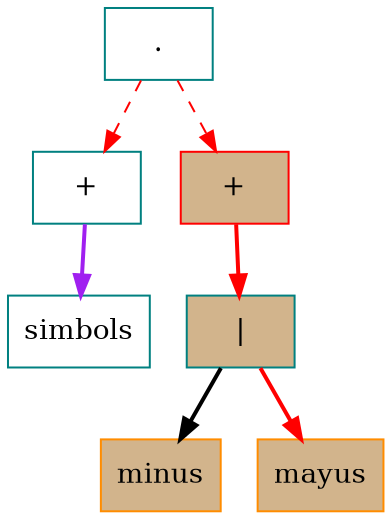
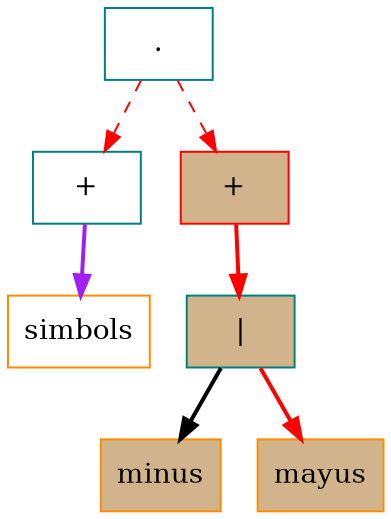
node "simbols": color teal -> darkorange
